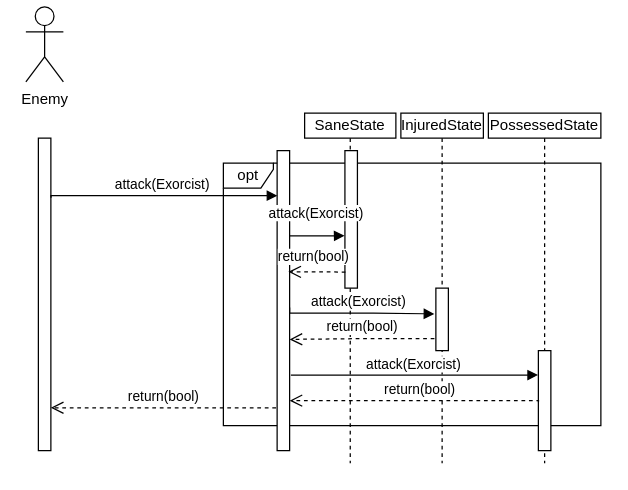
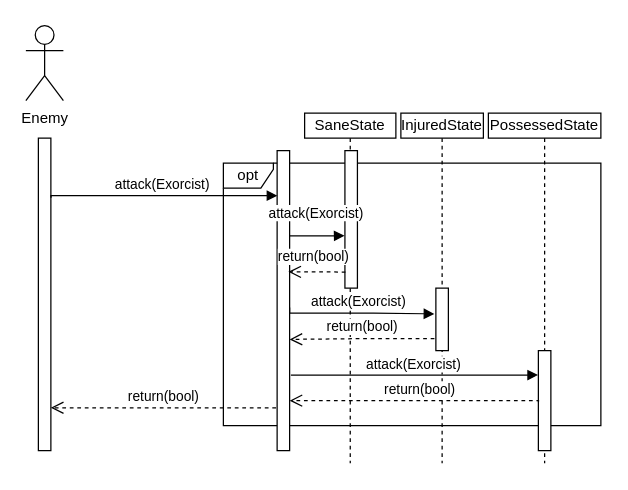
node "Enemy": moved (44, 44) -> (44, 63)
